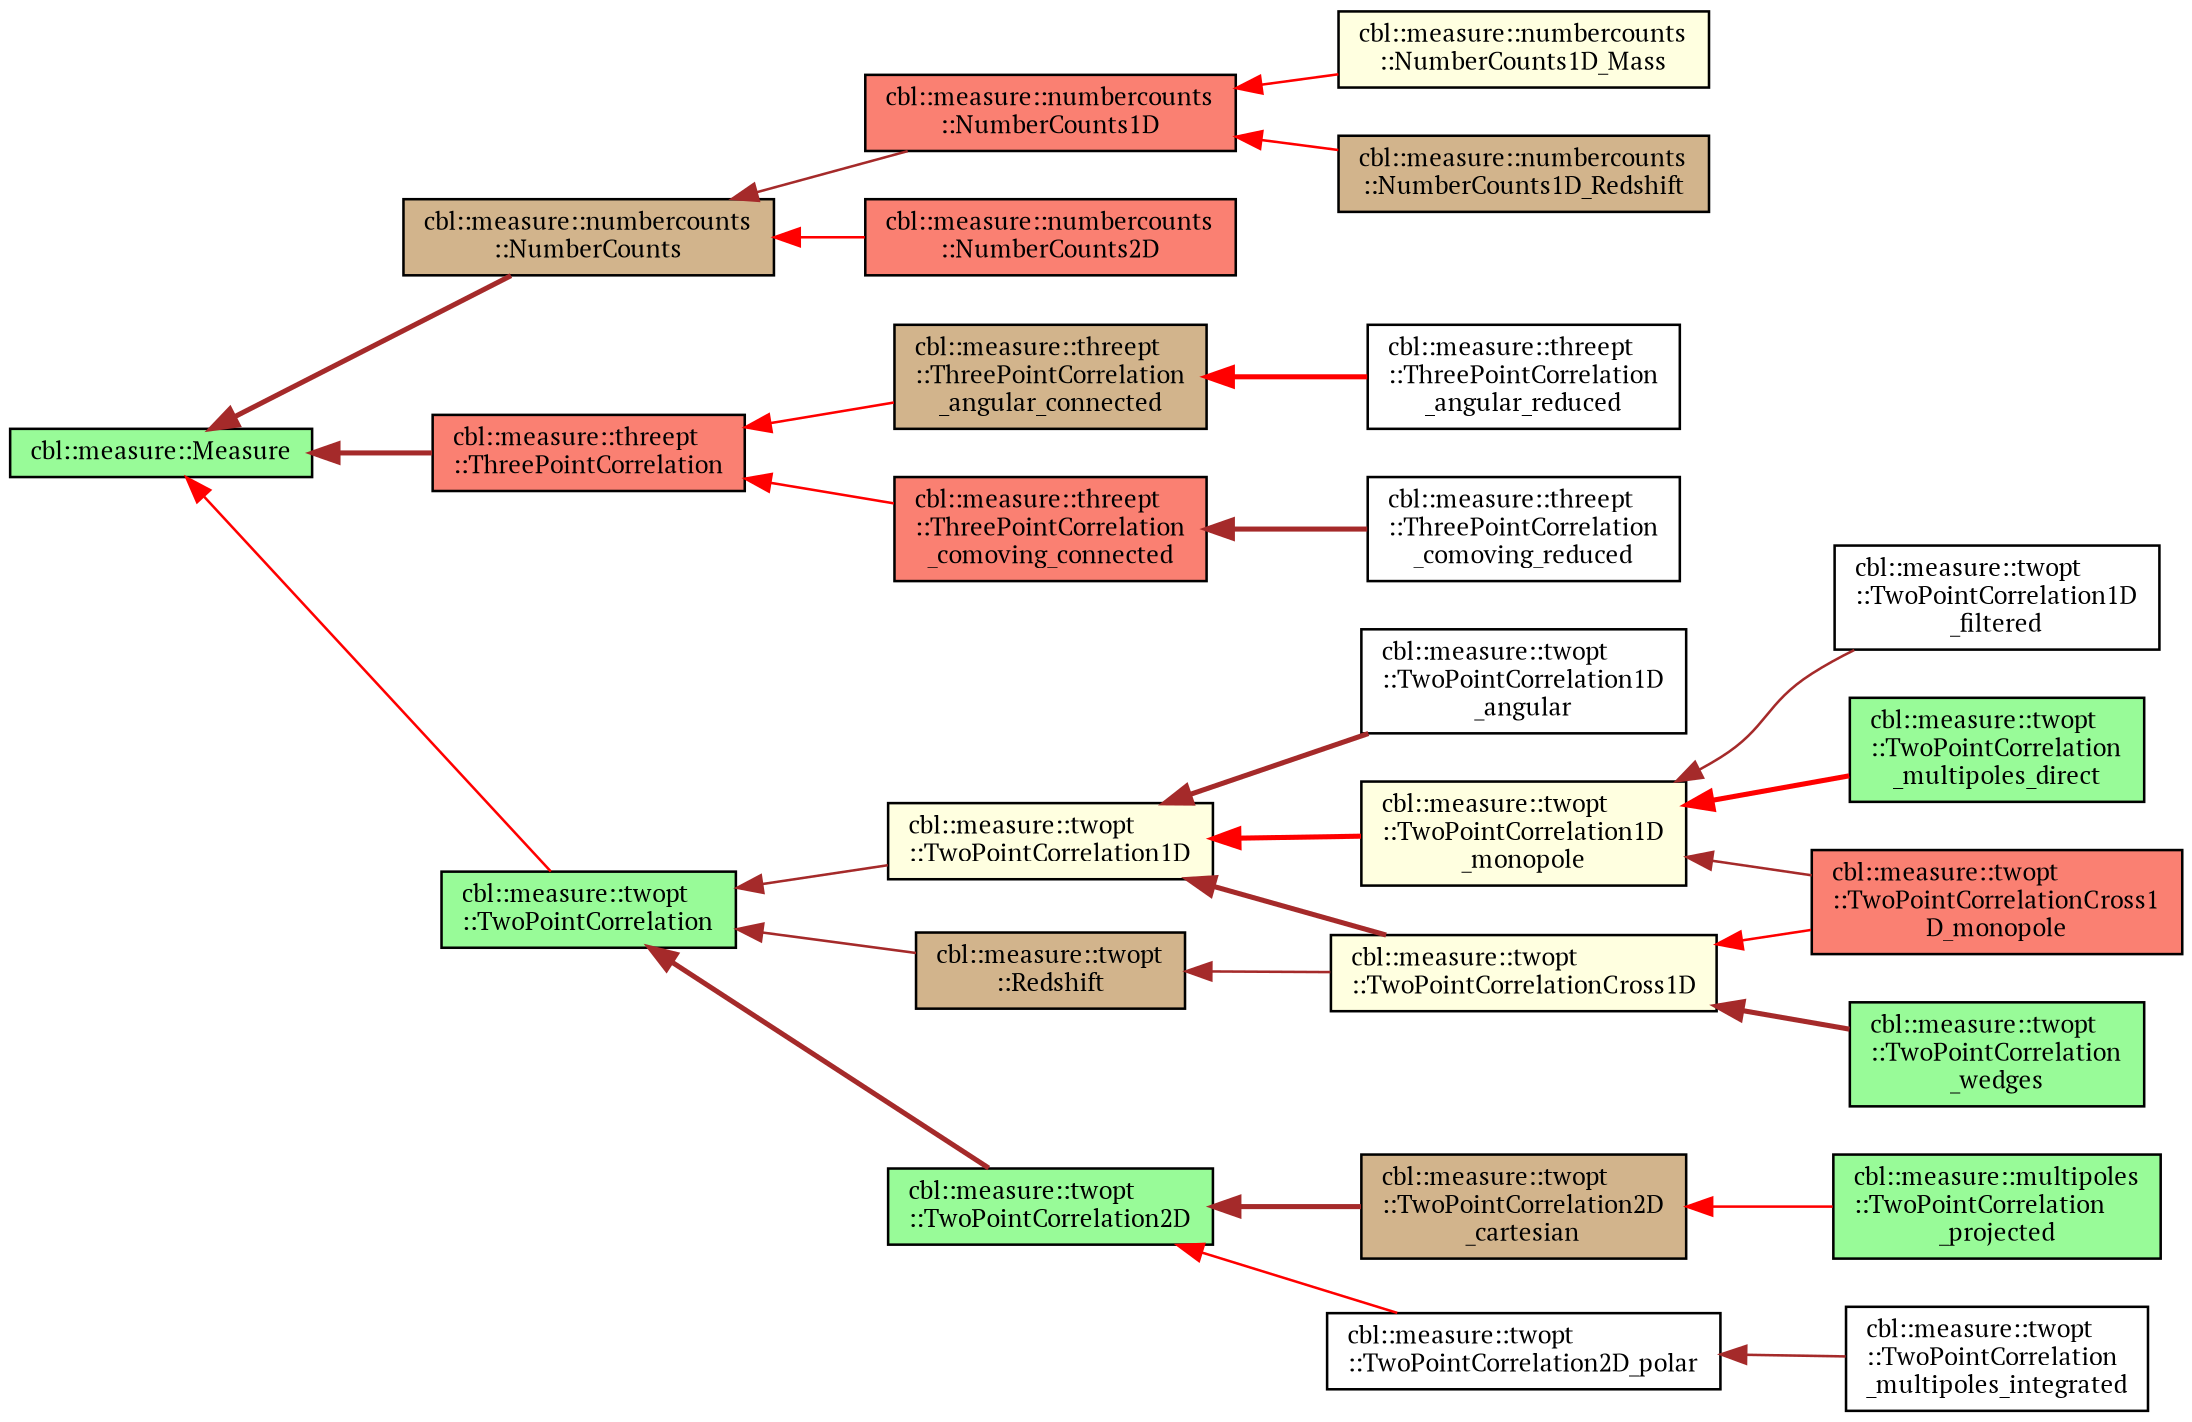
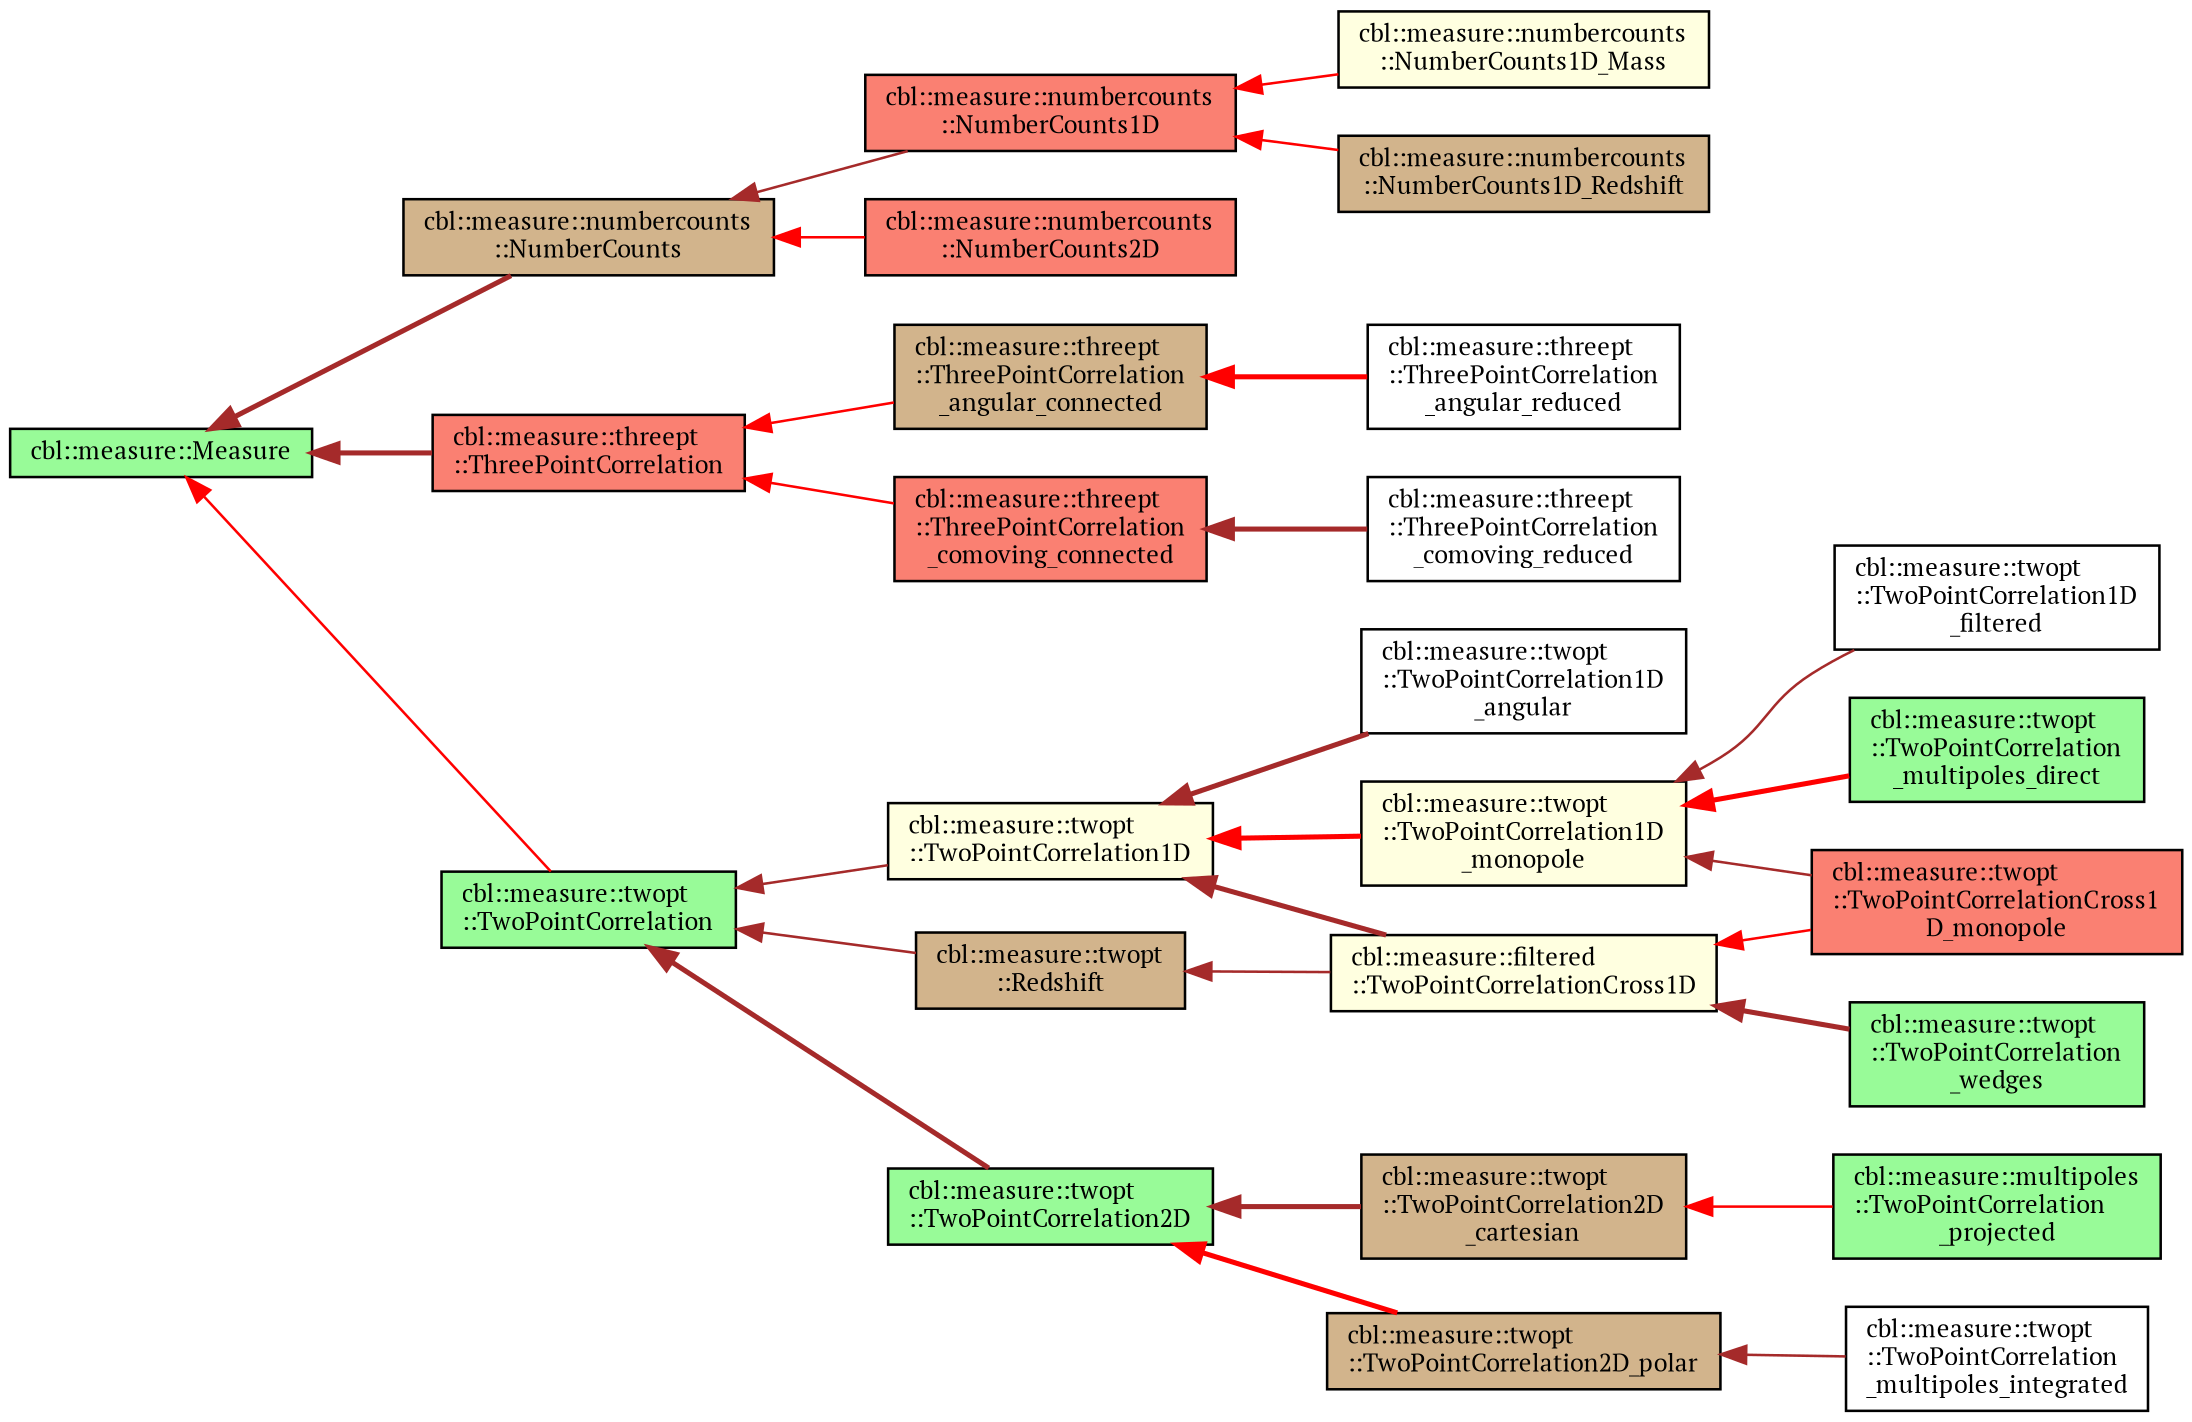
node "cbl::measure::twopt ::TwoPointCorrelationCross1D": label "cbl::measure::twopt ::TwoPointCorrelationCross1D" -> "cbl::measure::filtered ::TwoPointCorrelationCross1D"
edge "cbl::measure::twopt ::TwoPointCorrelation2D_polar" -> "cbl::measure::twopt ::TwoPointCorrelation2D": style solid -> bold
node "cbl::measure::twopt ::TwoPointCorrelation2D_polar": fillcolor white -> tan
